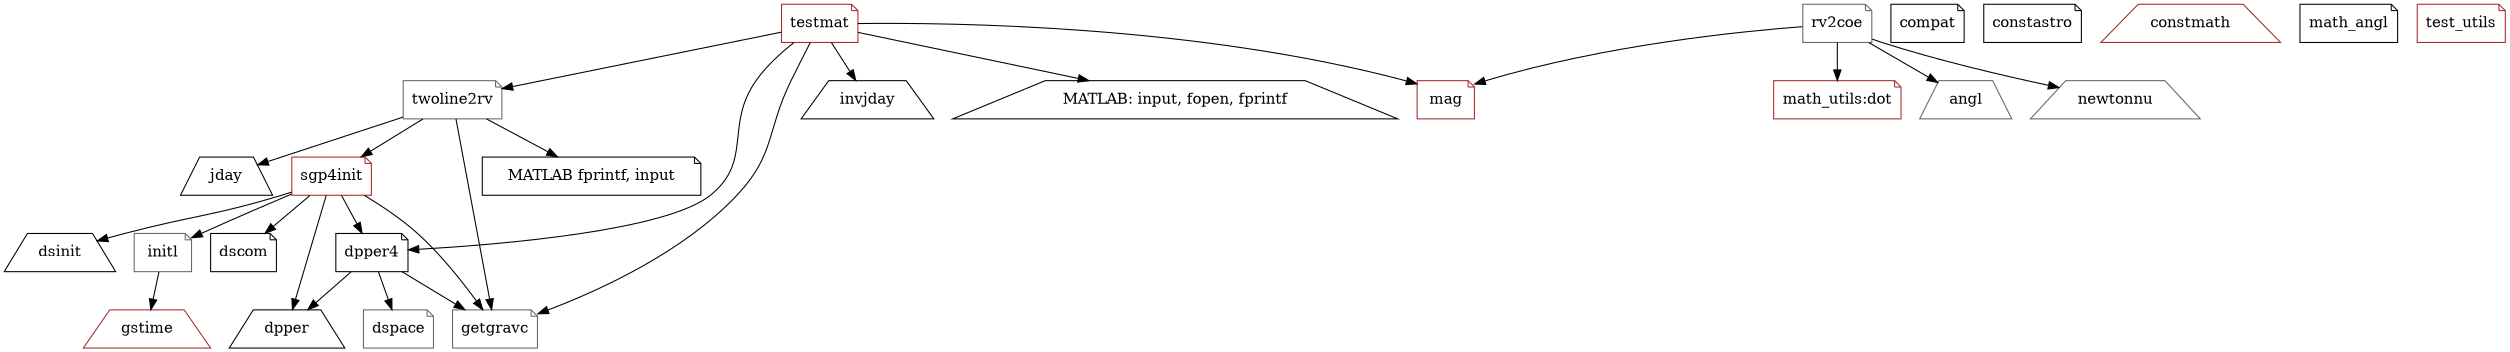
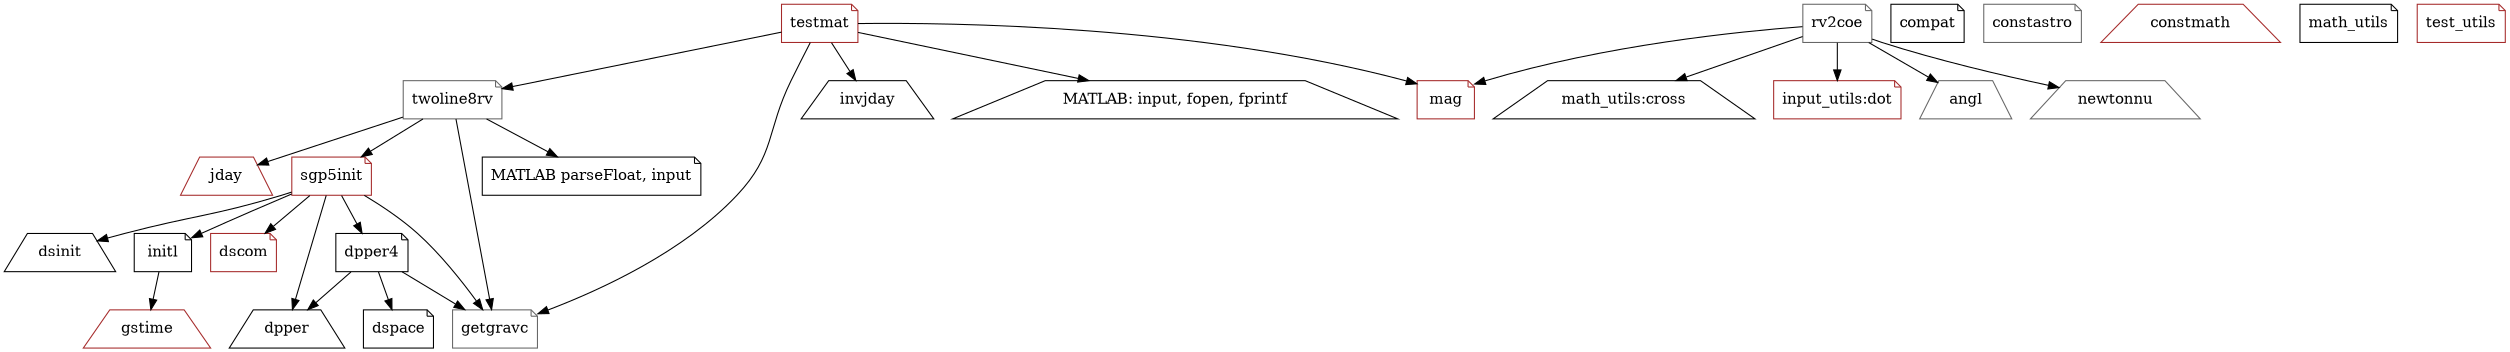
node "constastro": color black -> gray40
node "math_angl": label "math_angl" -> "math_utils"
node "twoline2rv": label "twoline2rv" -> "twoline8rv"
node "math_utils:cross": added
node "math_utils:dot": label "math_utils:dot" -> "input_utils:dot"
node "jday": color black -> brown
node "sgp4init": label "sgp4init" -> "sgp5init"
node "MATLAB fprintf, input": label "MATLAB fprintf, input" -> "MATLAB parseFloat, input"
edge "testmat" -> "dpper4": removed
node "initl": color gray40 -> black
node "dscom": color black -> brown
node "dspace": color gray40 -> black
